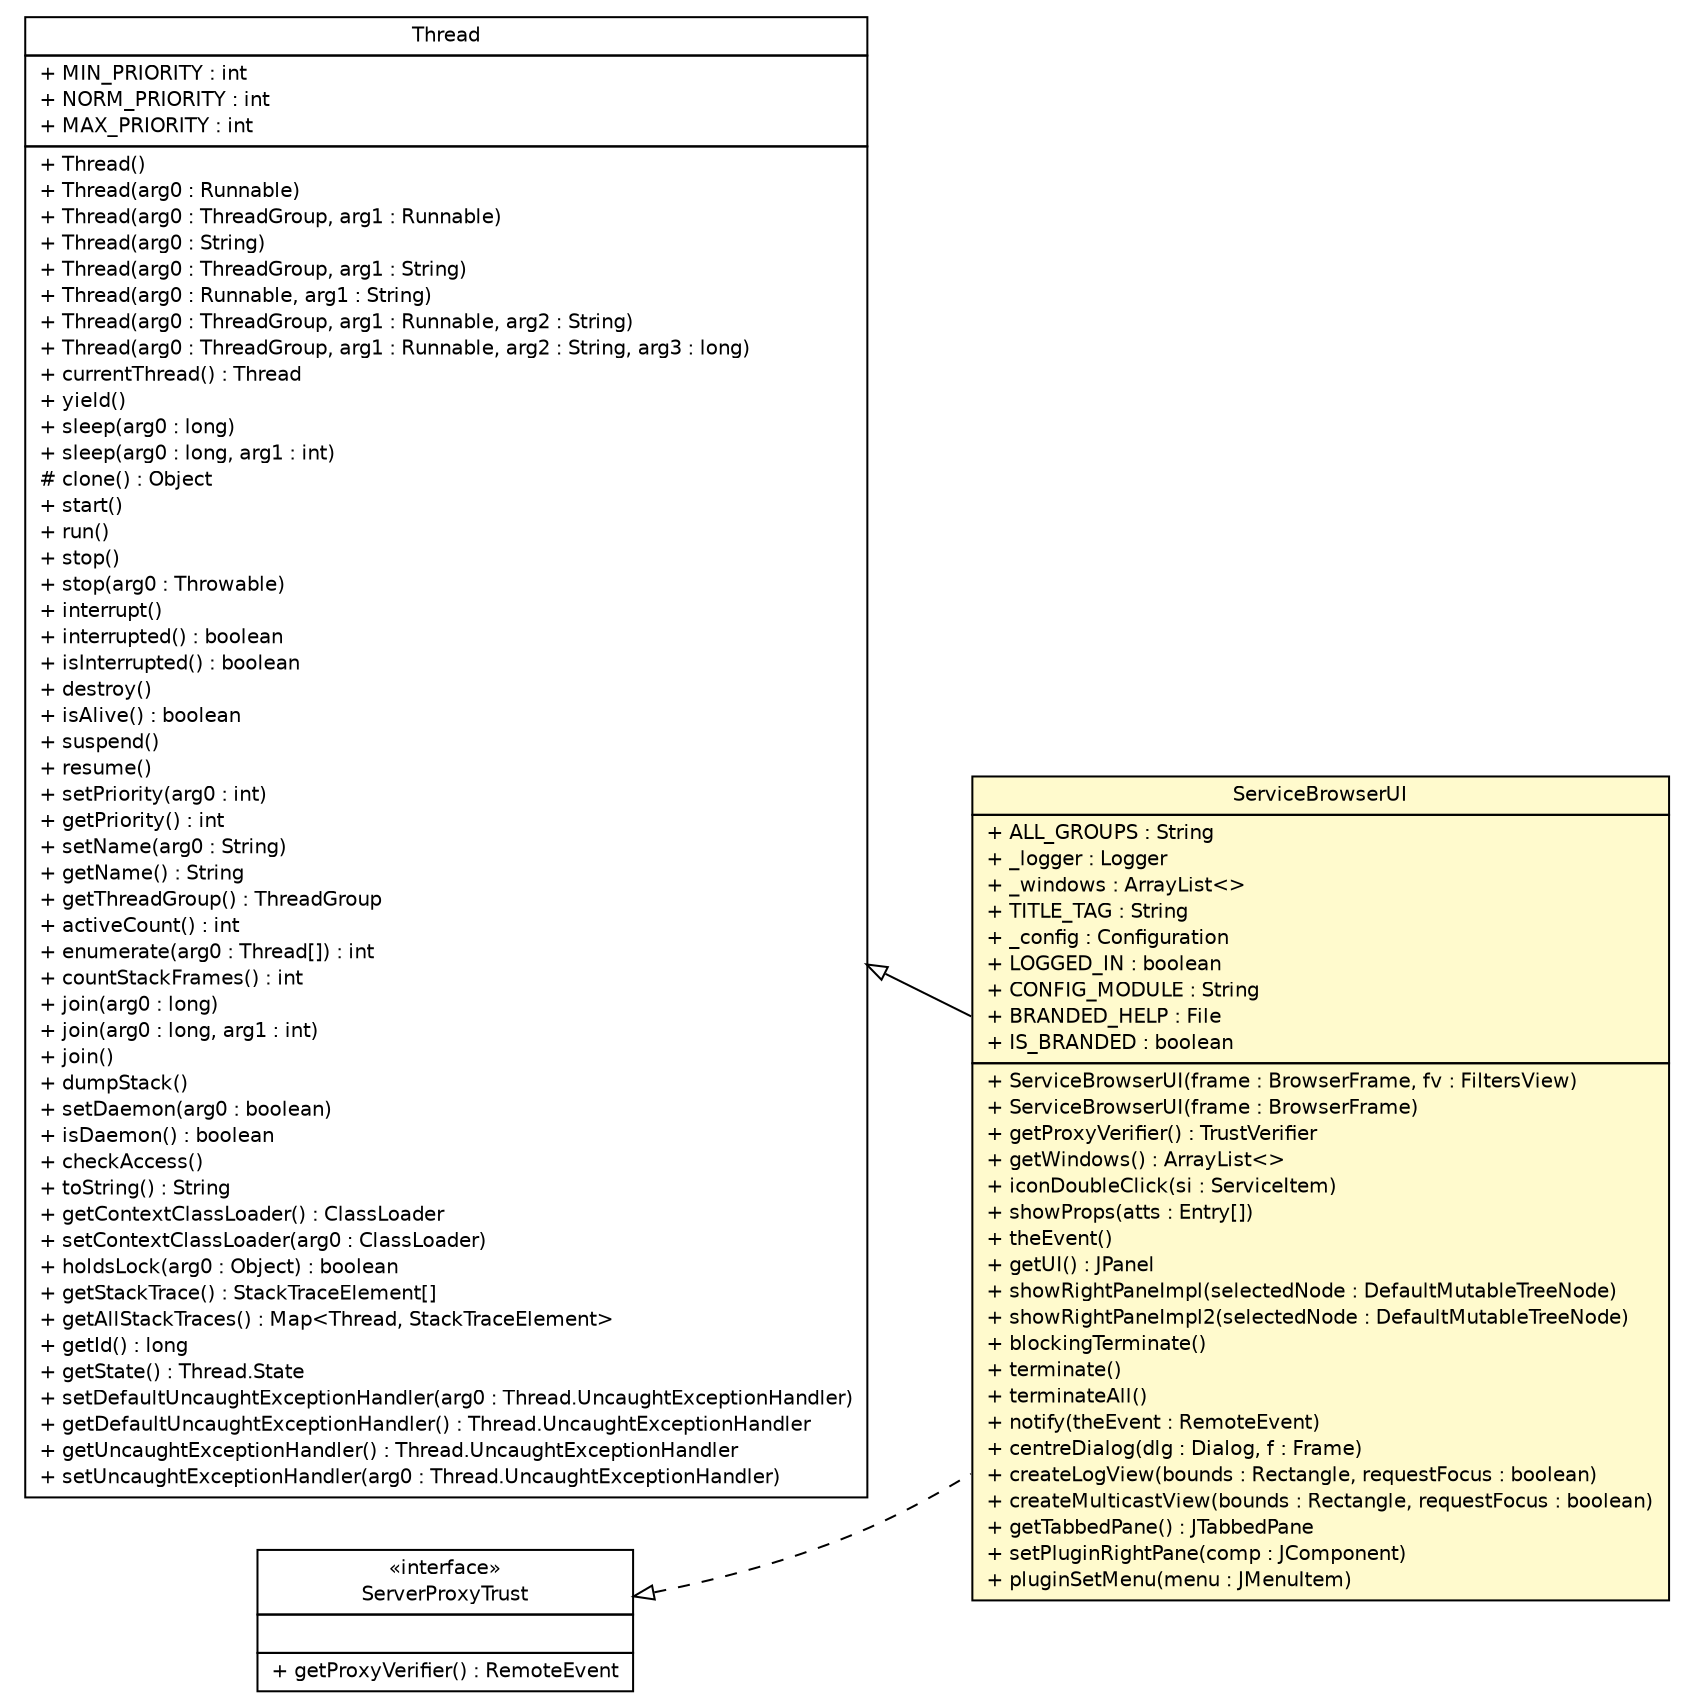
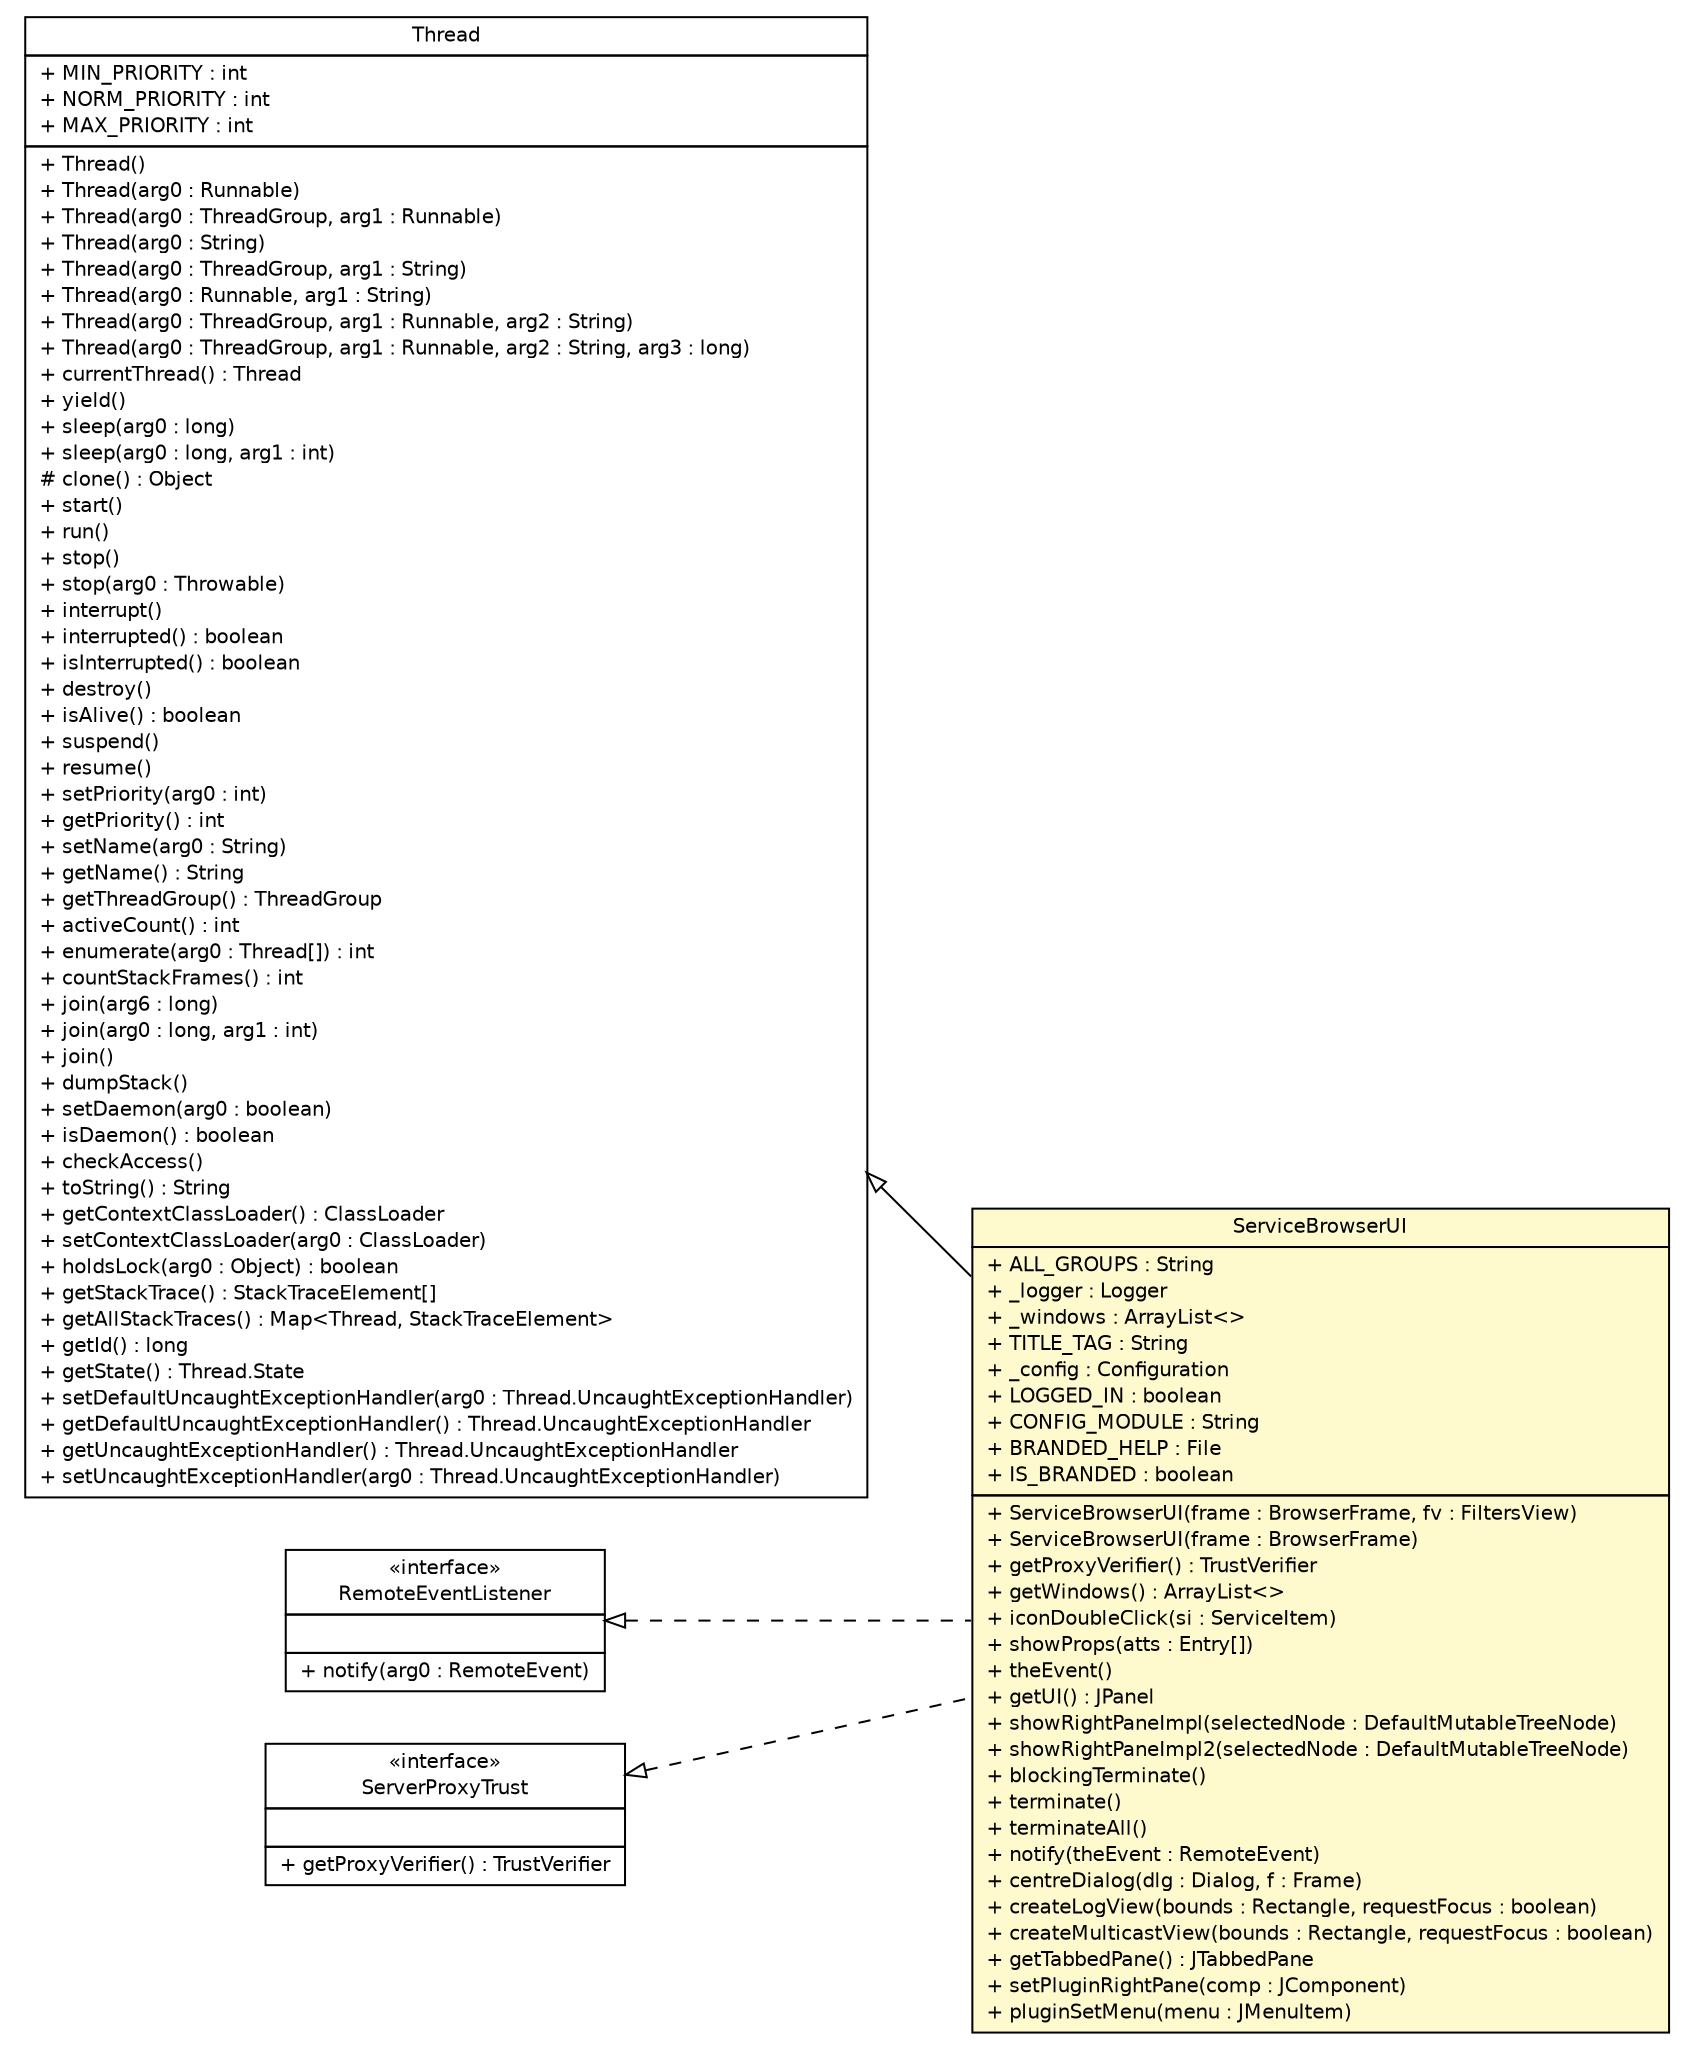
node "Thread": text "+ join(arg0 : long)" -> "+ join(arg6 : long)"
node "RemoteEventListener": added
node "ServerProxyTrust": text "+ getProxyVerifier() : RemoteEvent" -> "+ getProxyVerifier() : TrustVerifier"
